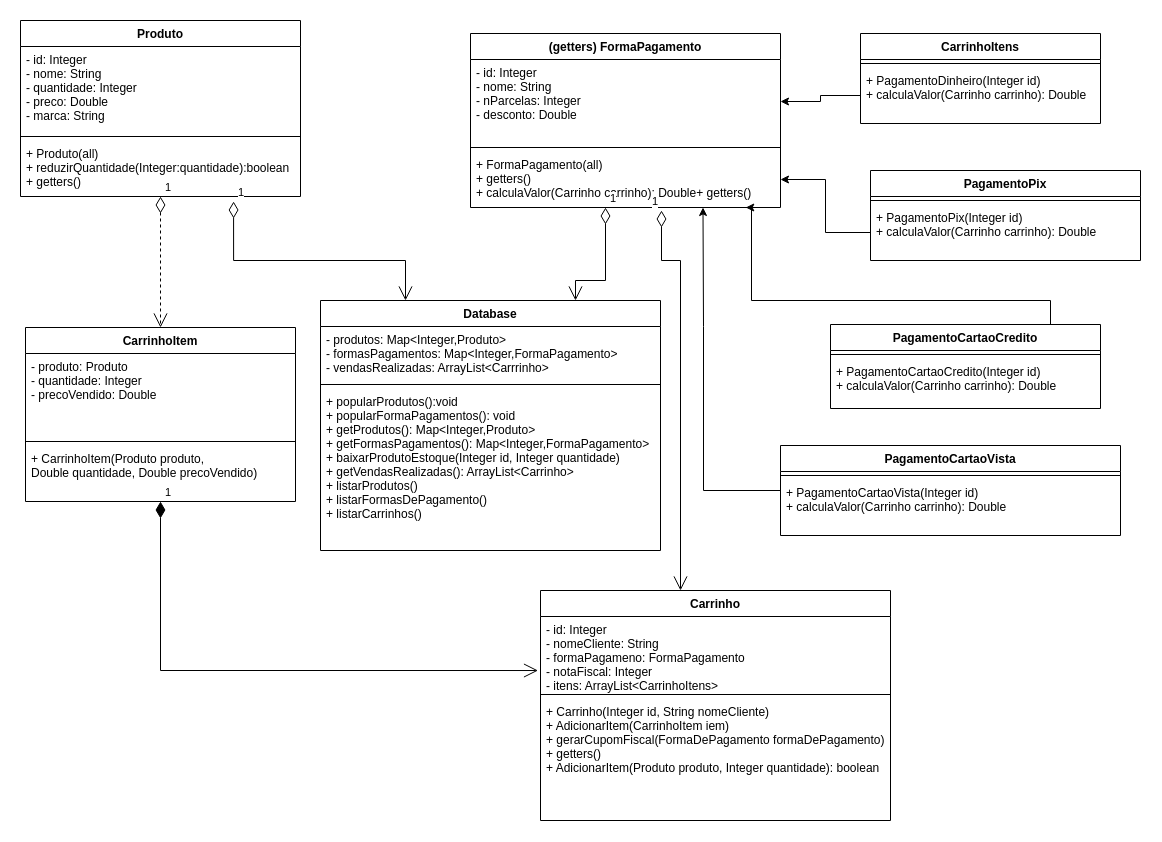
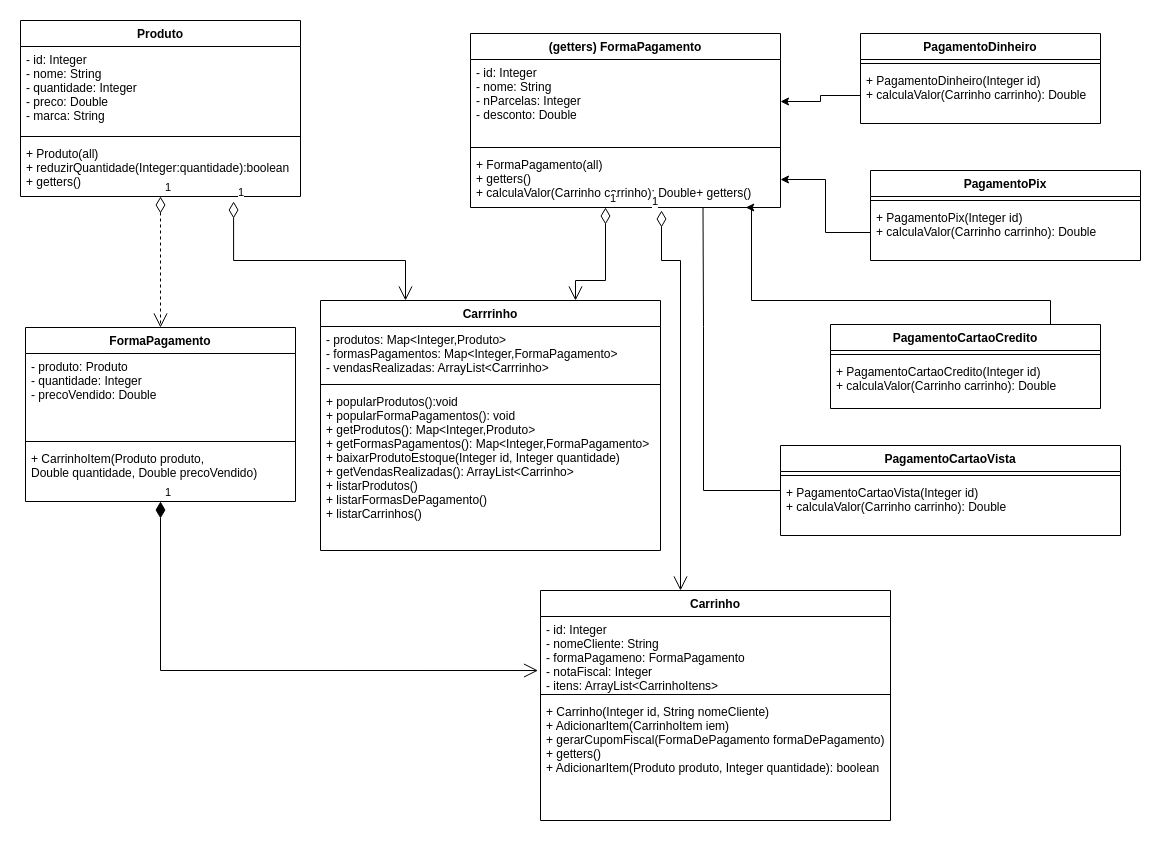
node "CarrinhoItens": label "CarrinhoItens" -> "PagamentoDinheiro"
edge "PagamentoCartaoVista" -> "(getters) FormaPagamento": arrowhead classic -> none
node "Database": label "Database" -> "Carrrinho"
node "CarrinhoItem": label "CarrinhoItem" -> "FormaPagamento"
